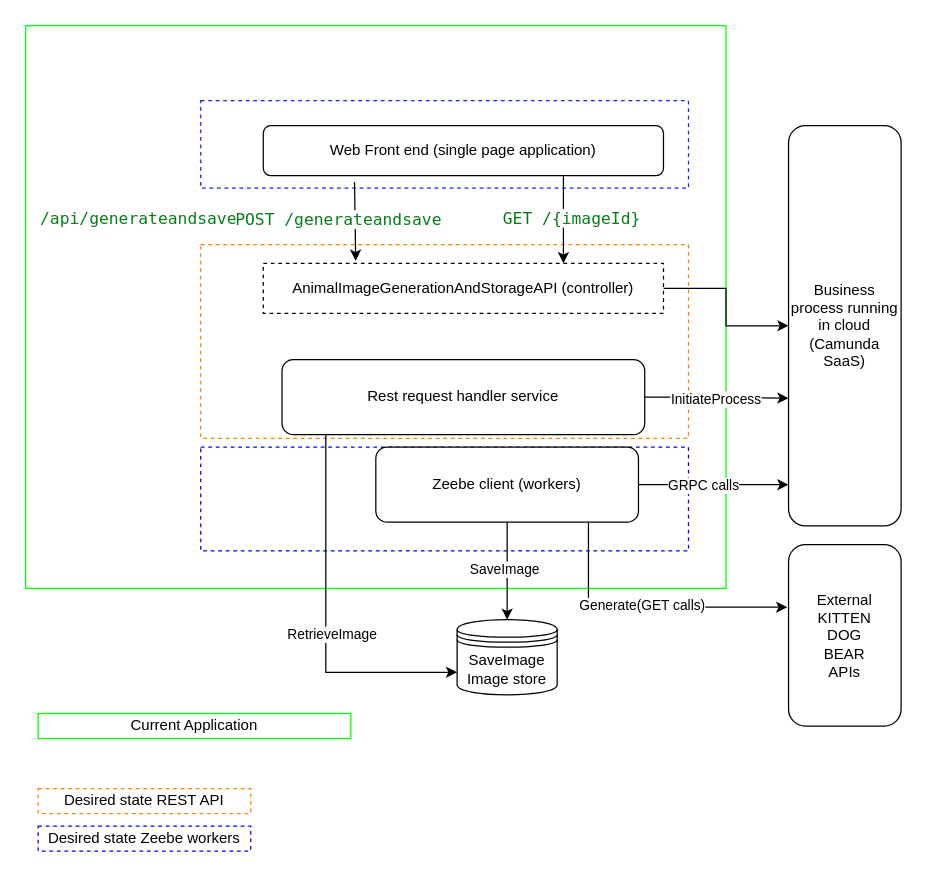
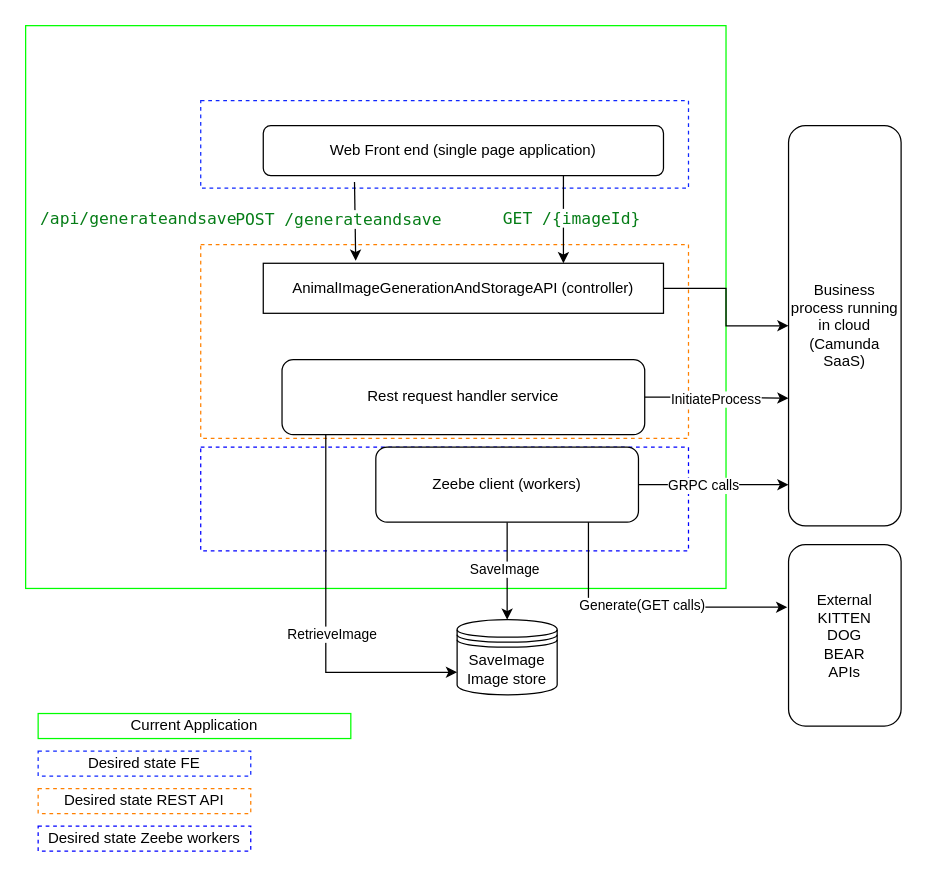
node "AnimalImageGenerationAndStorageAPI (controller)": style dashed -> solid
node "Desired state FE": added
